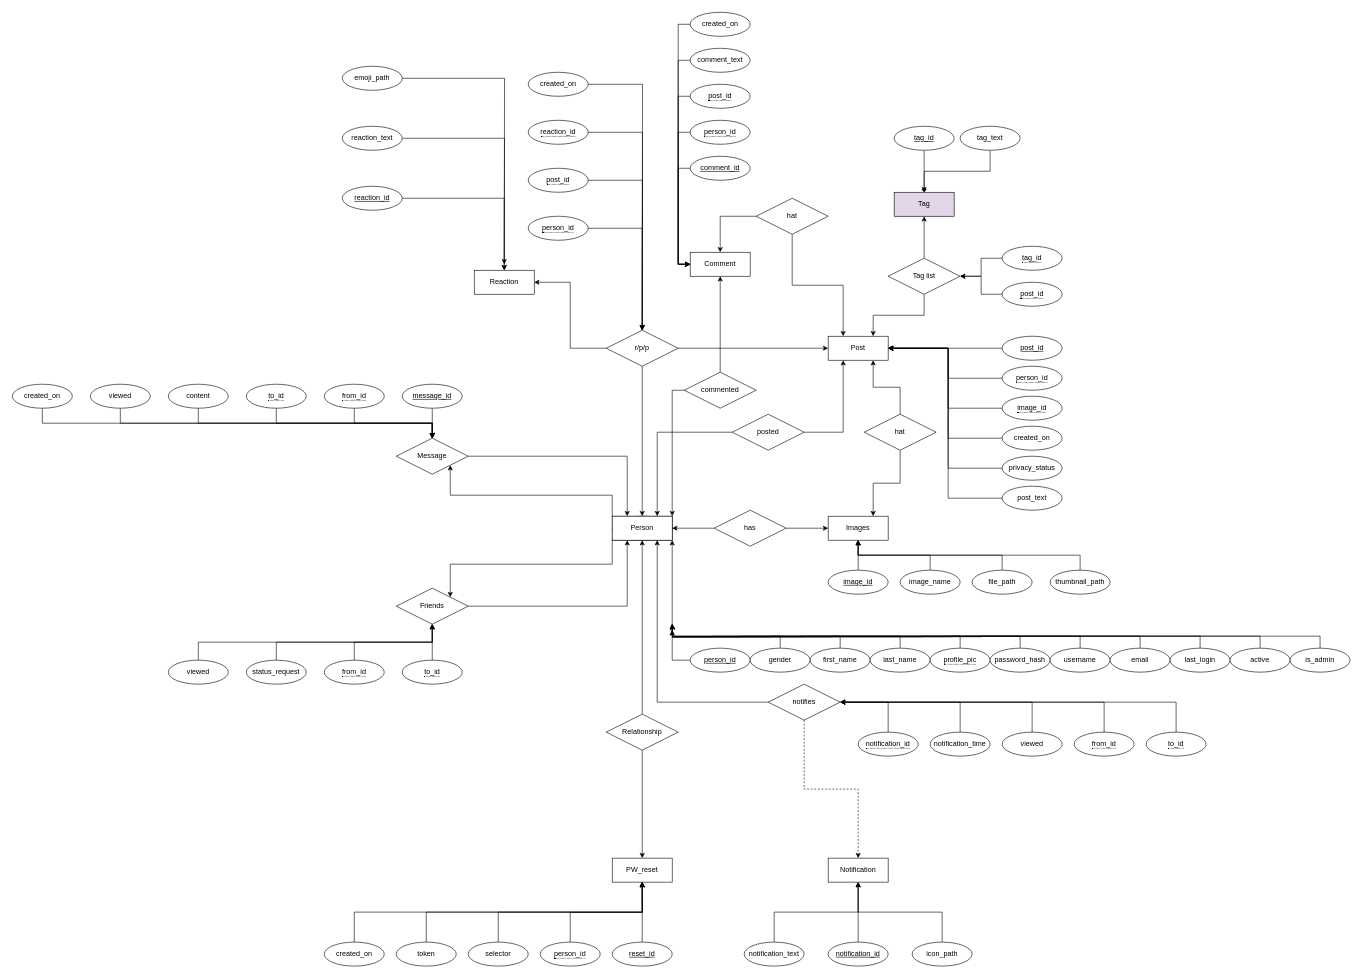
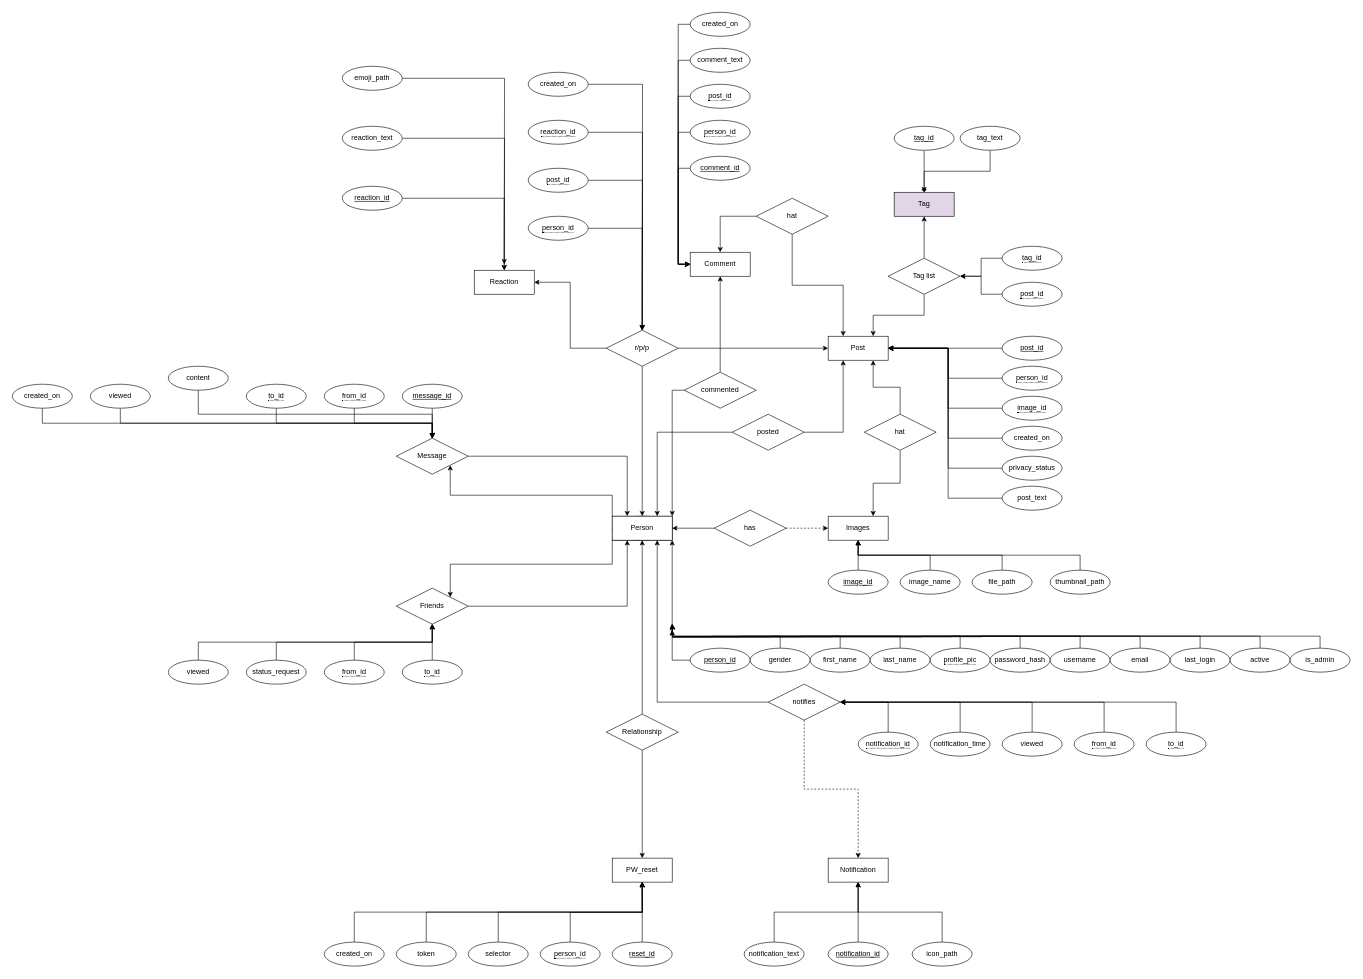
node "content": moved (198, 396) -> (198, 378)
edge "has" -> "Images": style solid -> dashed
